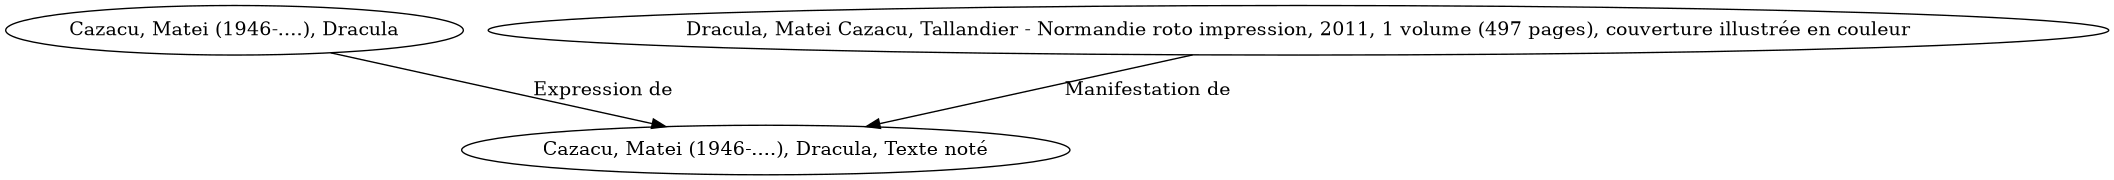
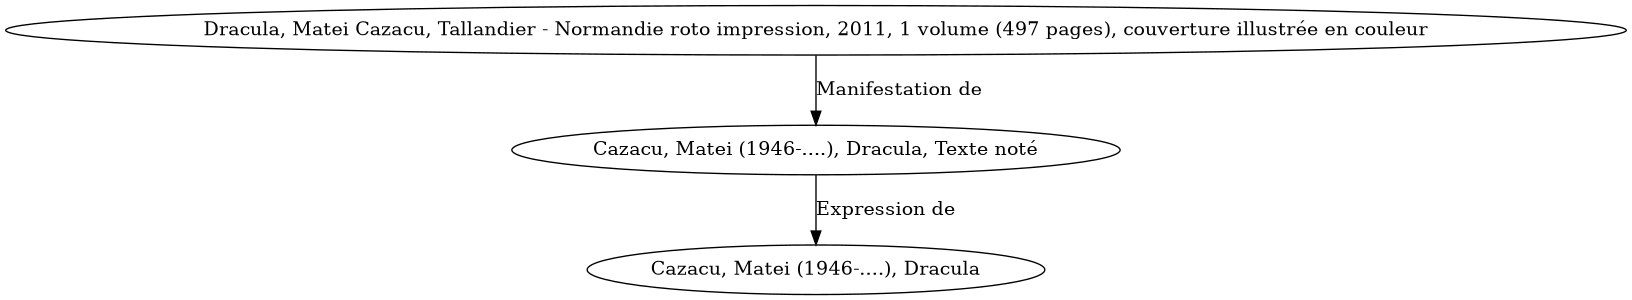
edge "Cazacu, Matei (1946-....), Dracula" -> "Cazacu, Matei (1946-....), Dracula, Texte noté": reversed
